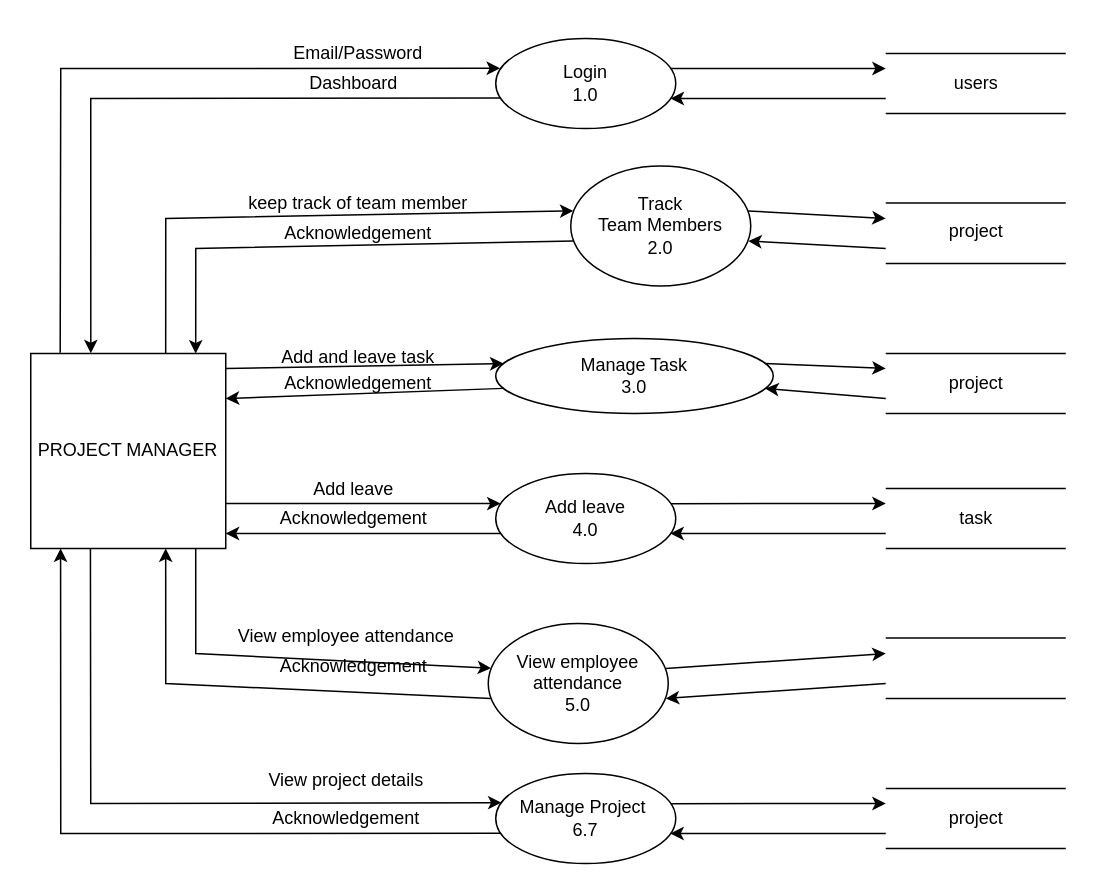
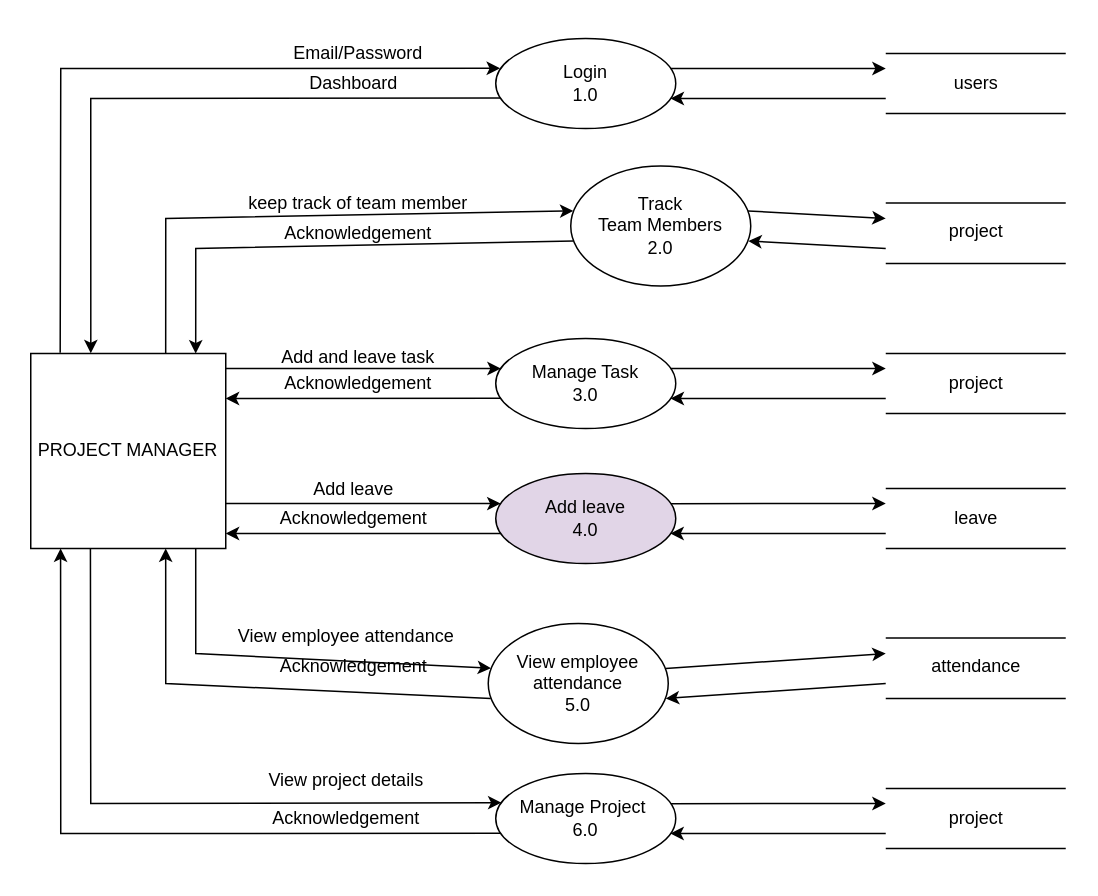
node "Manage Task3.0": size 278x75 -> 180x90
node "Add leave4.0": fillcolor #ffffff -> #e1d5e7
node "task": label "task" -> "leave"
node "attendance": added
node "Manage Project 6.7": label "Manage Project 6.7" -> "Manage Project 6.0"
